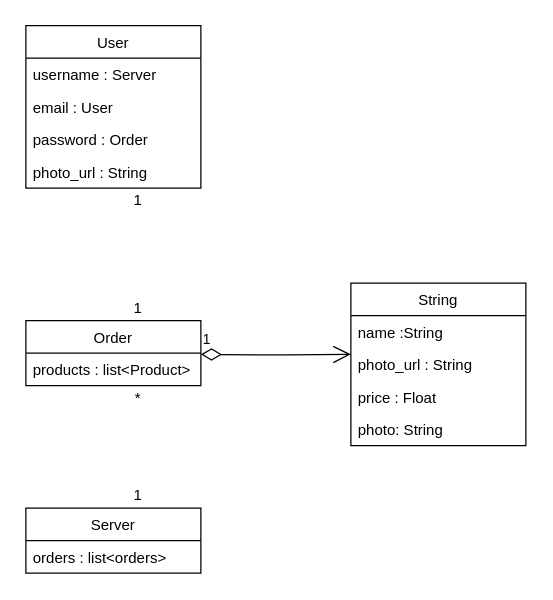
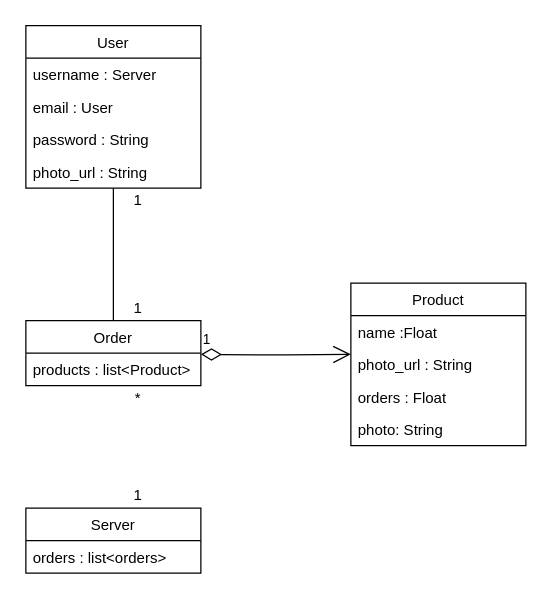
node "password : Order": label "password : Order" -> "password : String"
edge "User" -- "Order": added
node "String": label "String" -> "Product"
node "name :String": label "name :String" -> "name :Float"
node "price : Float": label "price : Float" -> "orders : Float"
